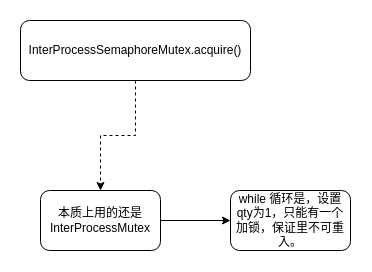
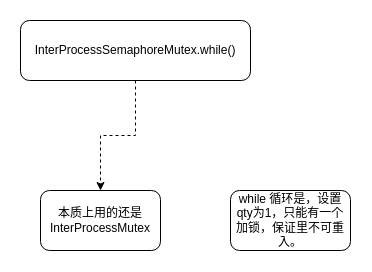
node "InterProcessSemaphoreMutex.acquire()": label "InterProcessSemaphoreMutex.acquire()" -> "InterProcessSemaphoreMutex.while()"
edge "本质上用的还是InterProcessMutex" -> "while 循环是，设置qty为1，只能有一个加锁，保证里不可重入。": removed
